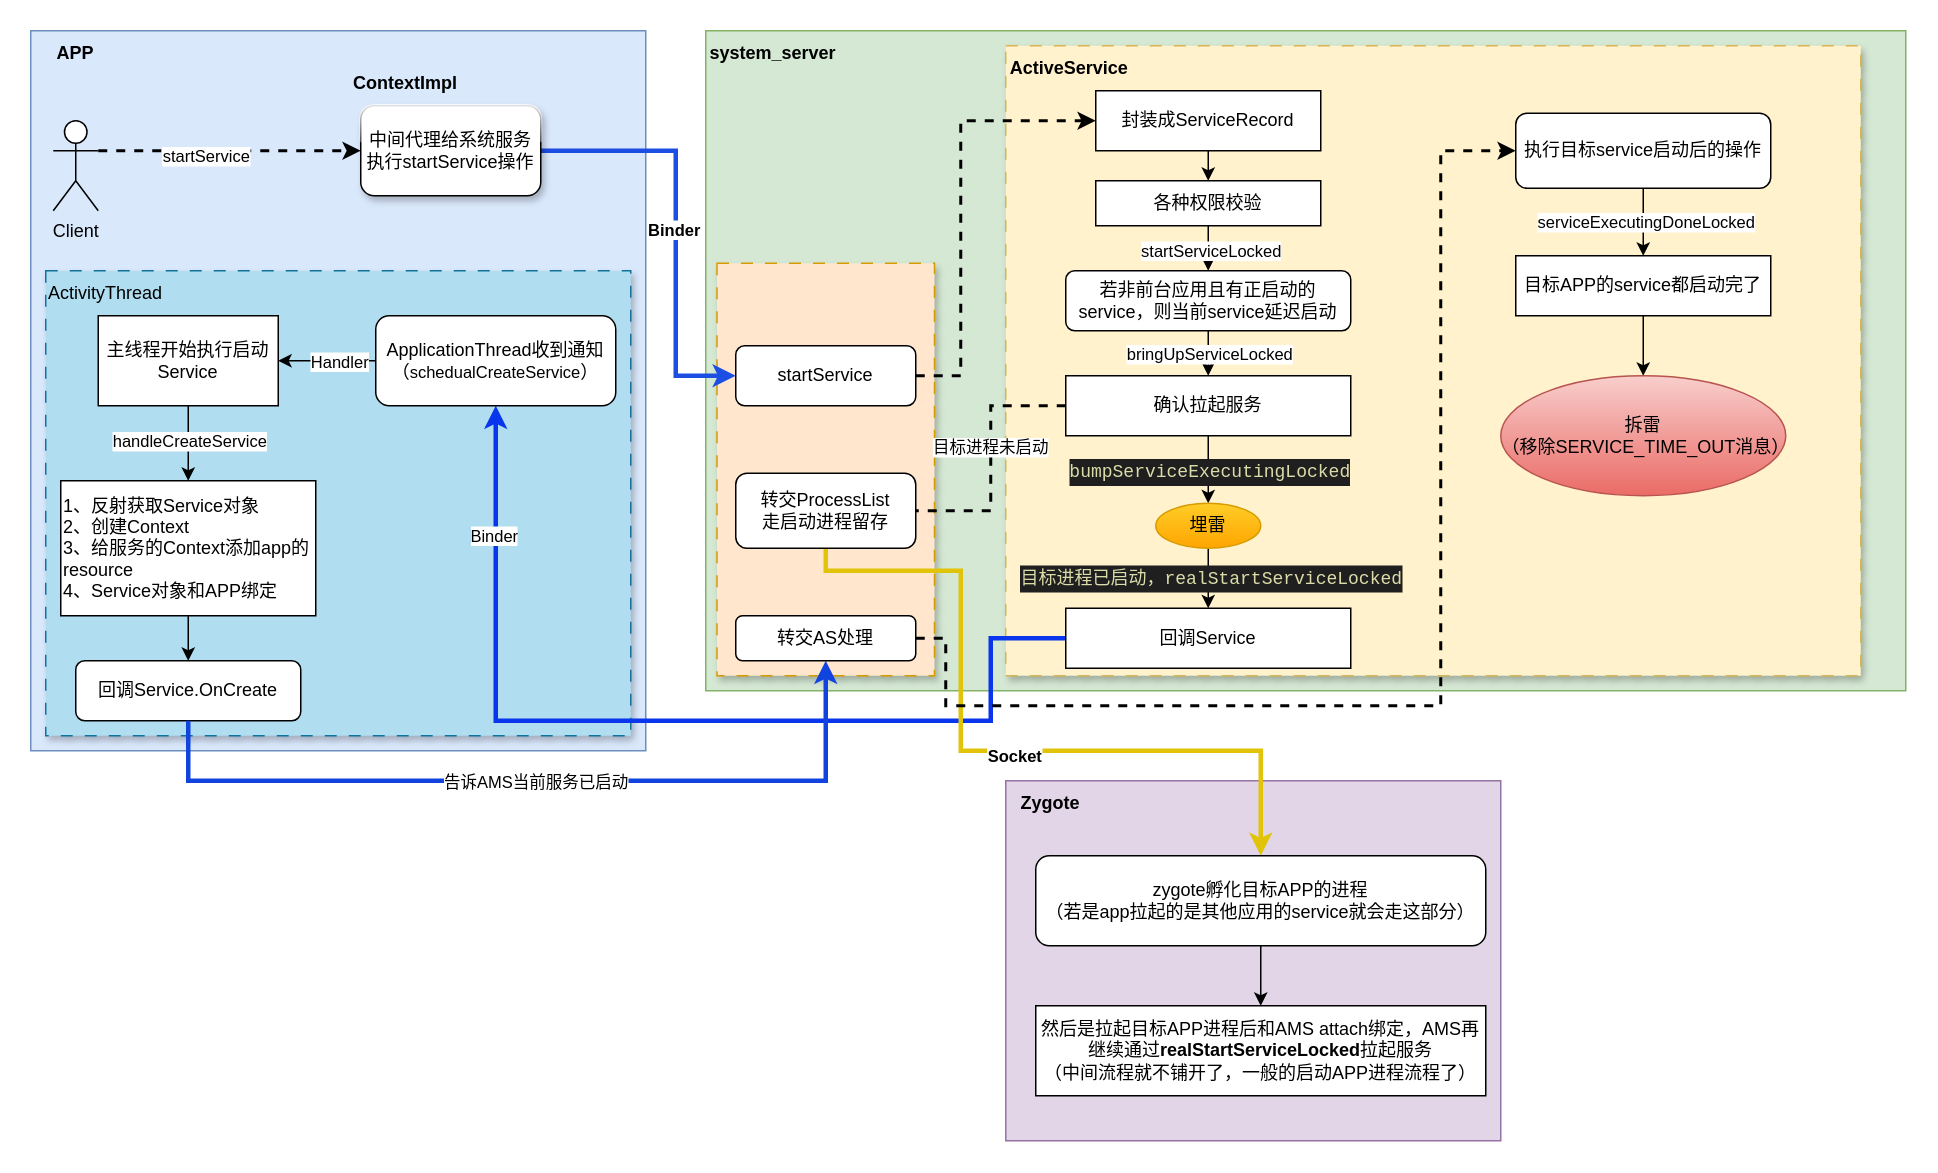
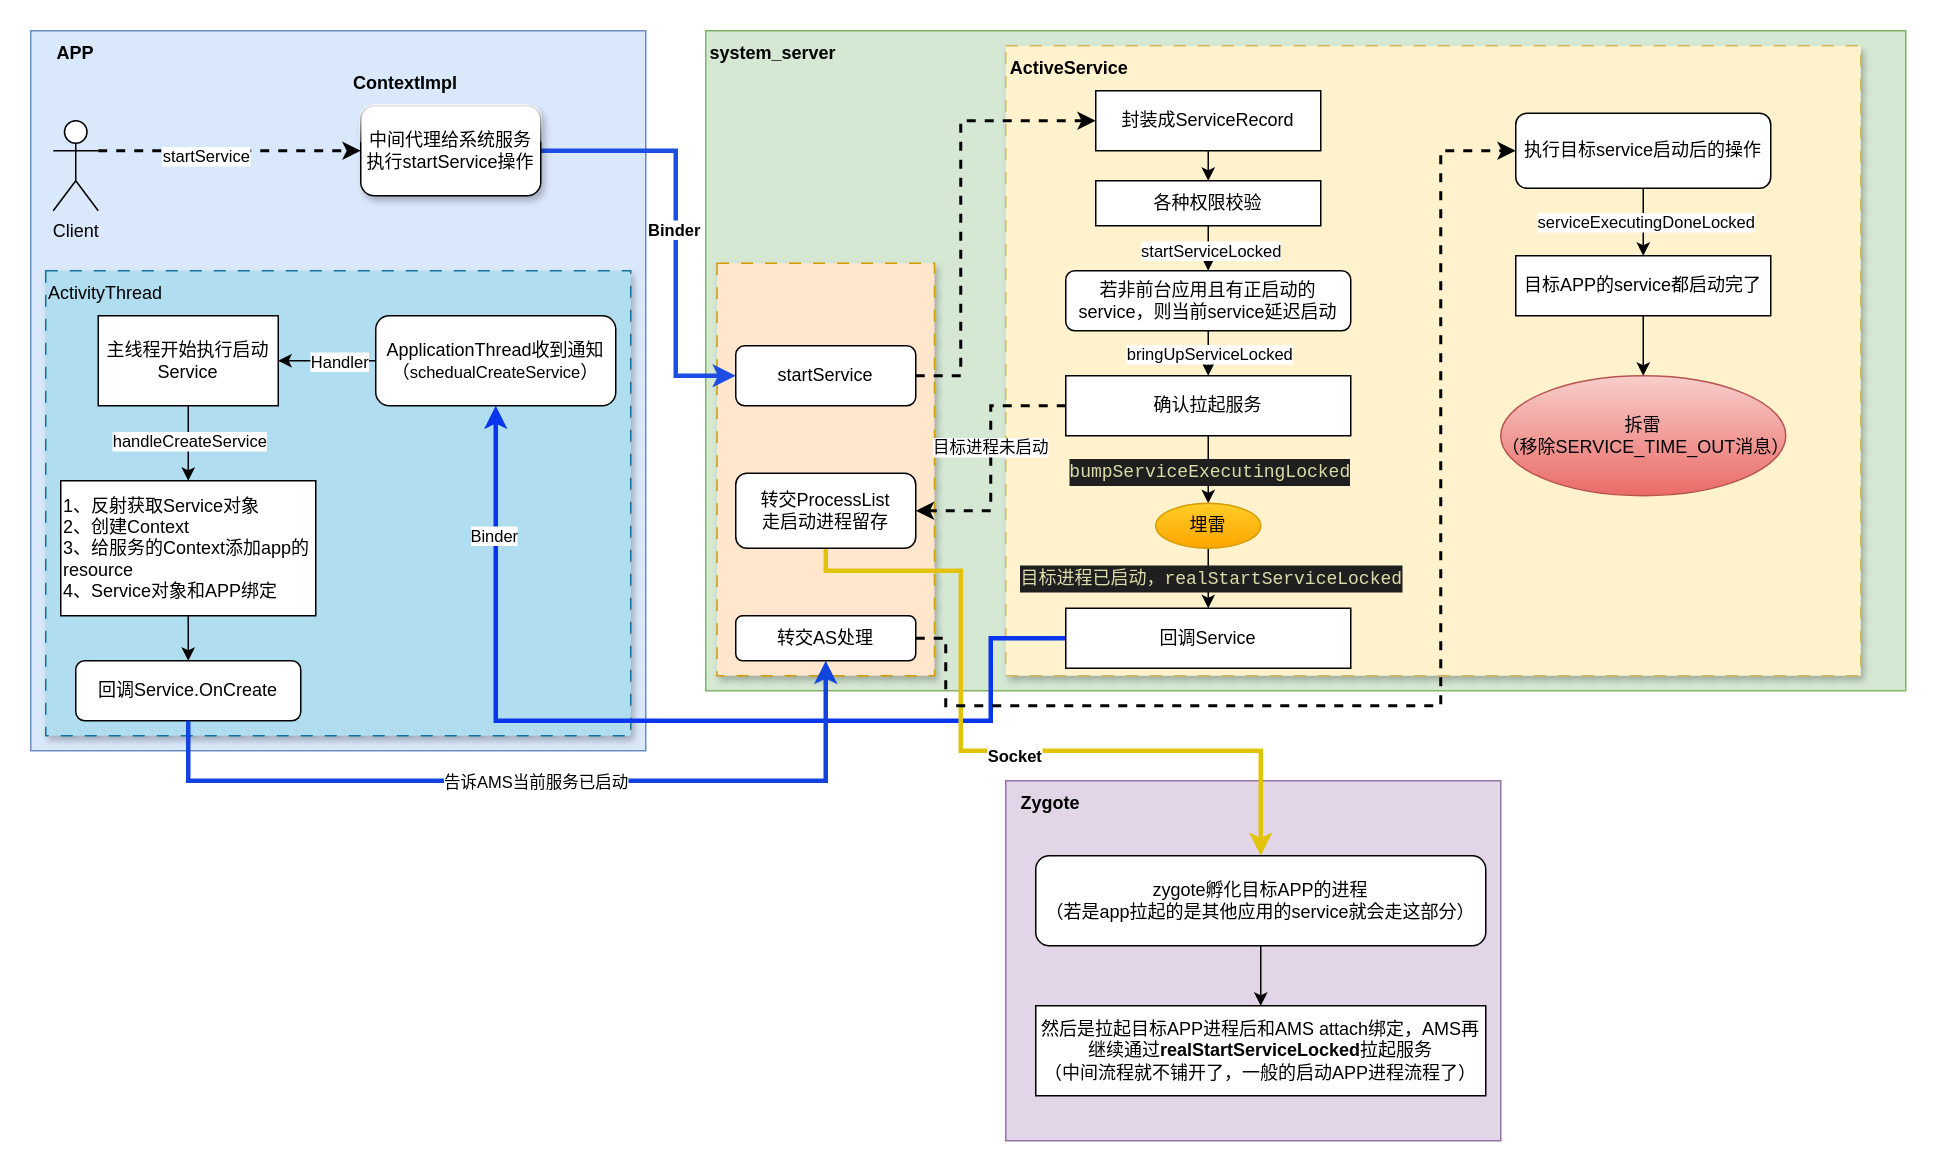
edge "确认拉起服务" -- "转交ProcessList 走启动进程留存": arrowhead none -> classic
